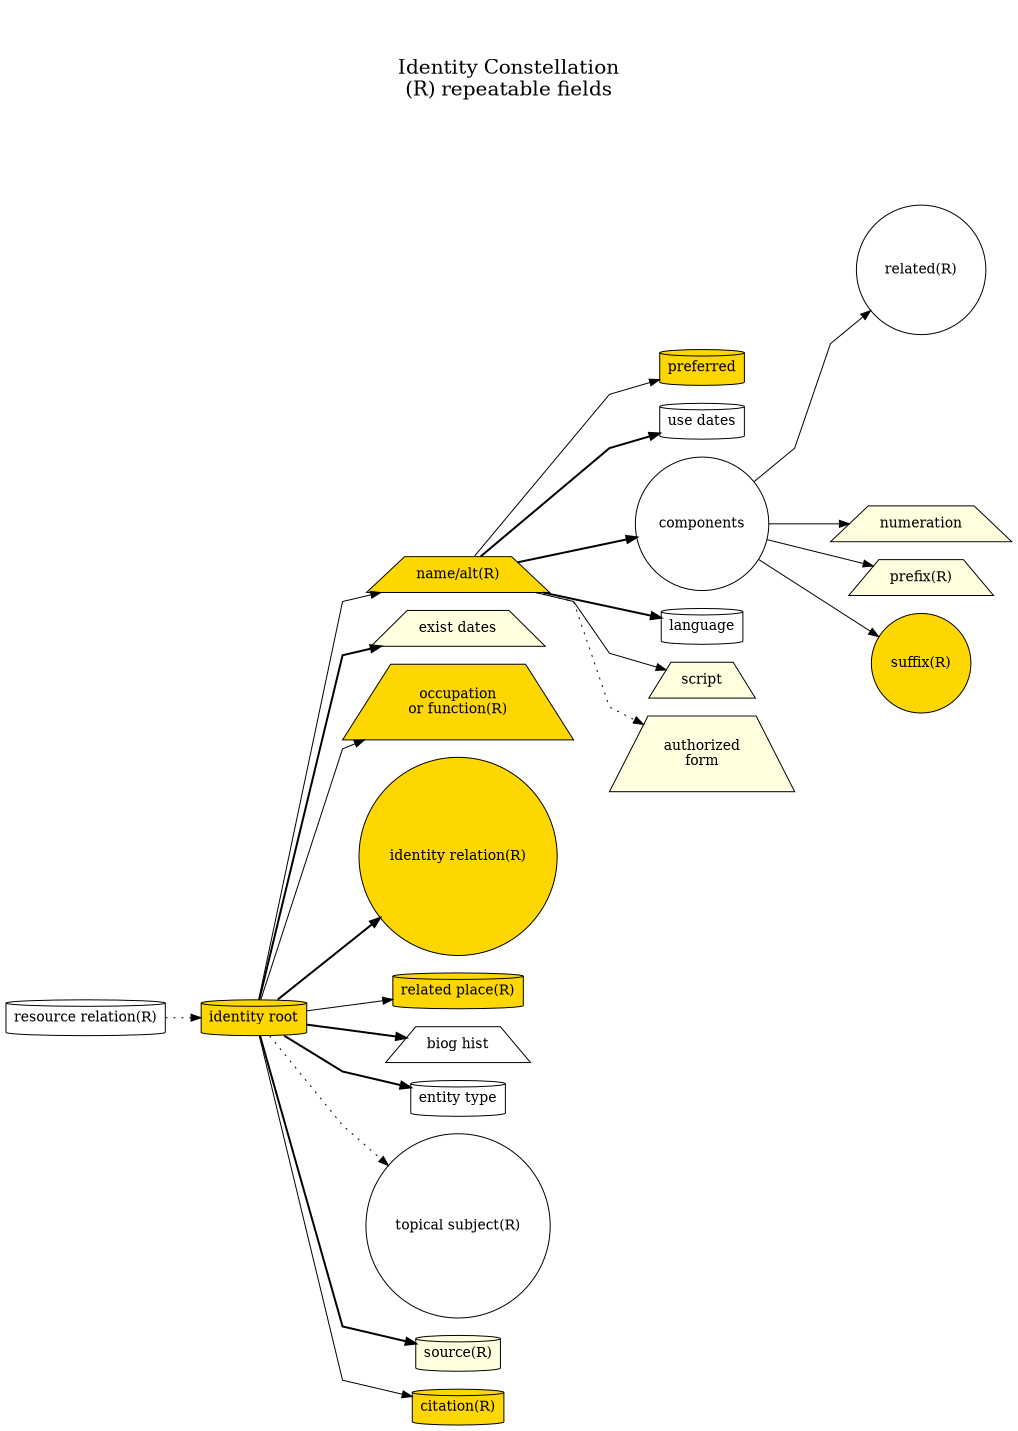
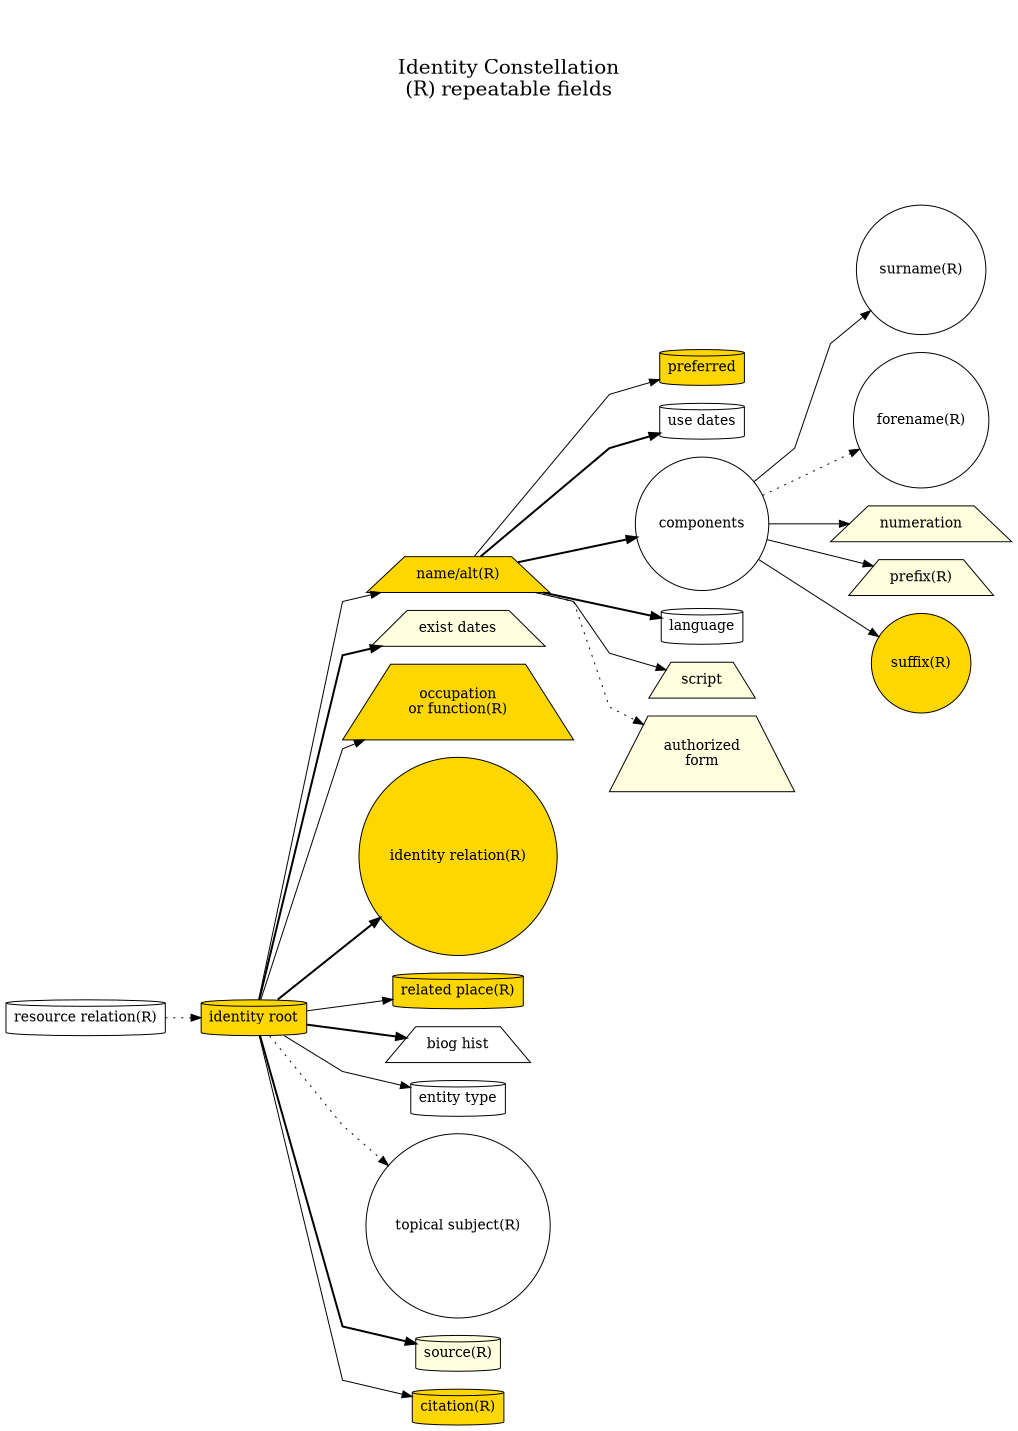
node "related(R)": label "related(R)" -> "surname(R)"
node "forename(R)": added
edge "identity root" -> "entity type": style bold -> solid
